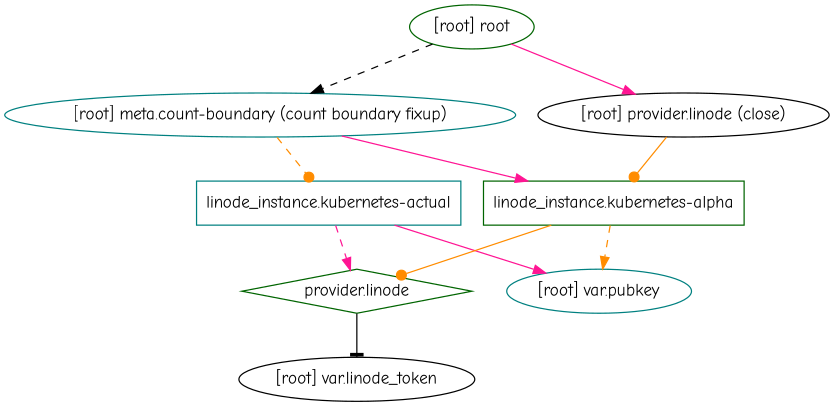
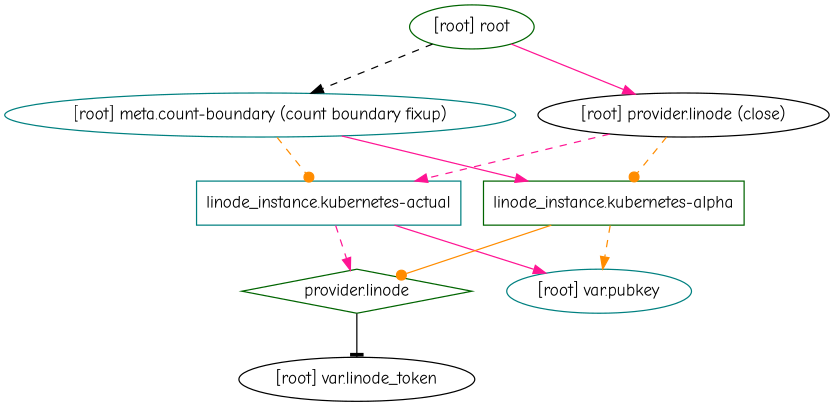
edge "[root] provider.linode (close)" -> "linode_instance.kubernetes-alpha": style solid -> dashed
edge "[root] provider.linode (close)" -> "linode_instance.kubernetes-actual": added
